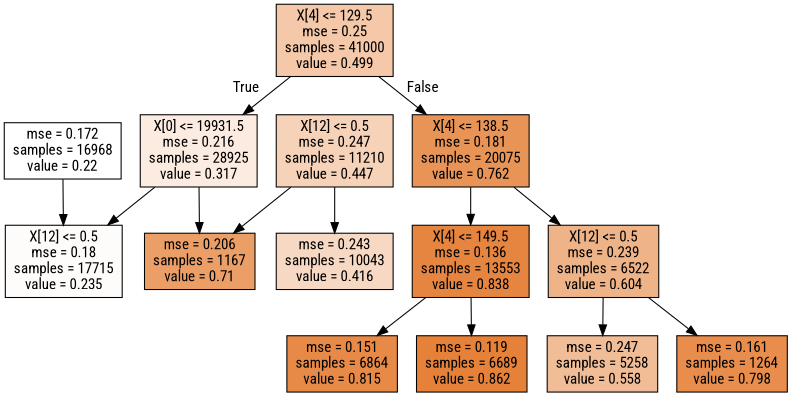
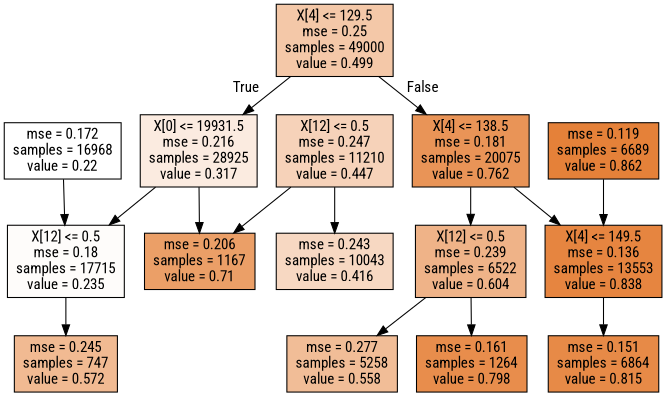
node "X[4] <= 129.5 mse = 0.25 samples = 41000 value = 0.499": label "X[4] <= 129.5 mse = 0.25 samples = 41000 value = 0.499" -> "X[4] <= 129.5 mse = 0.25 samples = 49000 value = 0.499"
edge "X[4] <= 149.5 mse = 0.136 samples = 13553 value = 0.838" -> "mse = 0.119 samples = 6689 value = 0.862": reversed
node "mse = 0.245 samples = 747 value = 0.572": added
node "mse = 0.247 samples = 5258 value = 0.558": label "mse = 0.247 samples = 5258 value = 0.558" -> "mse = 0.277 samples = 5258 value = 0.558"
